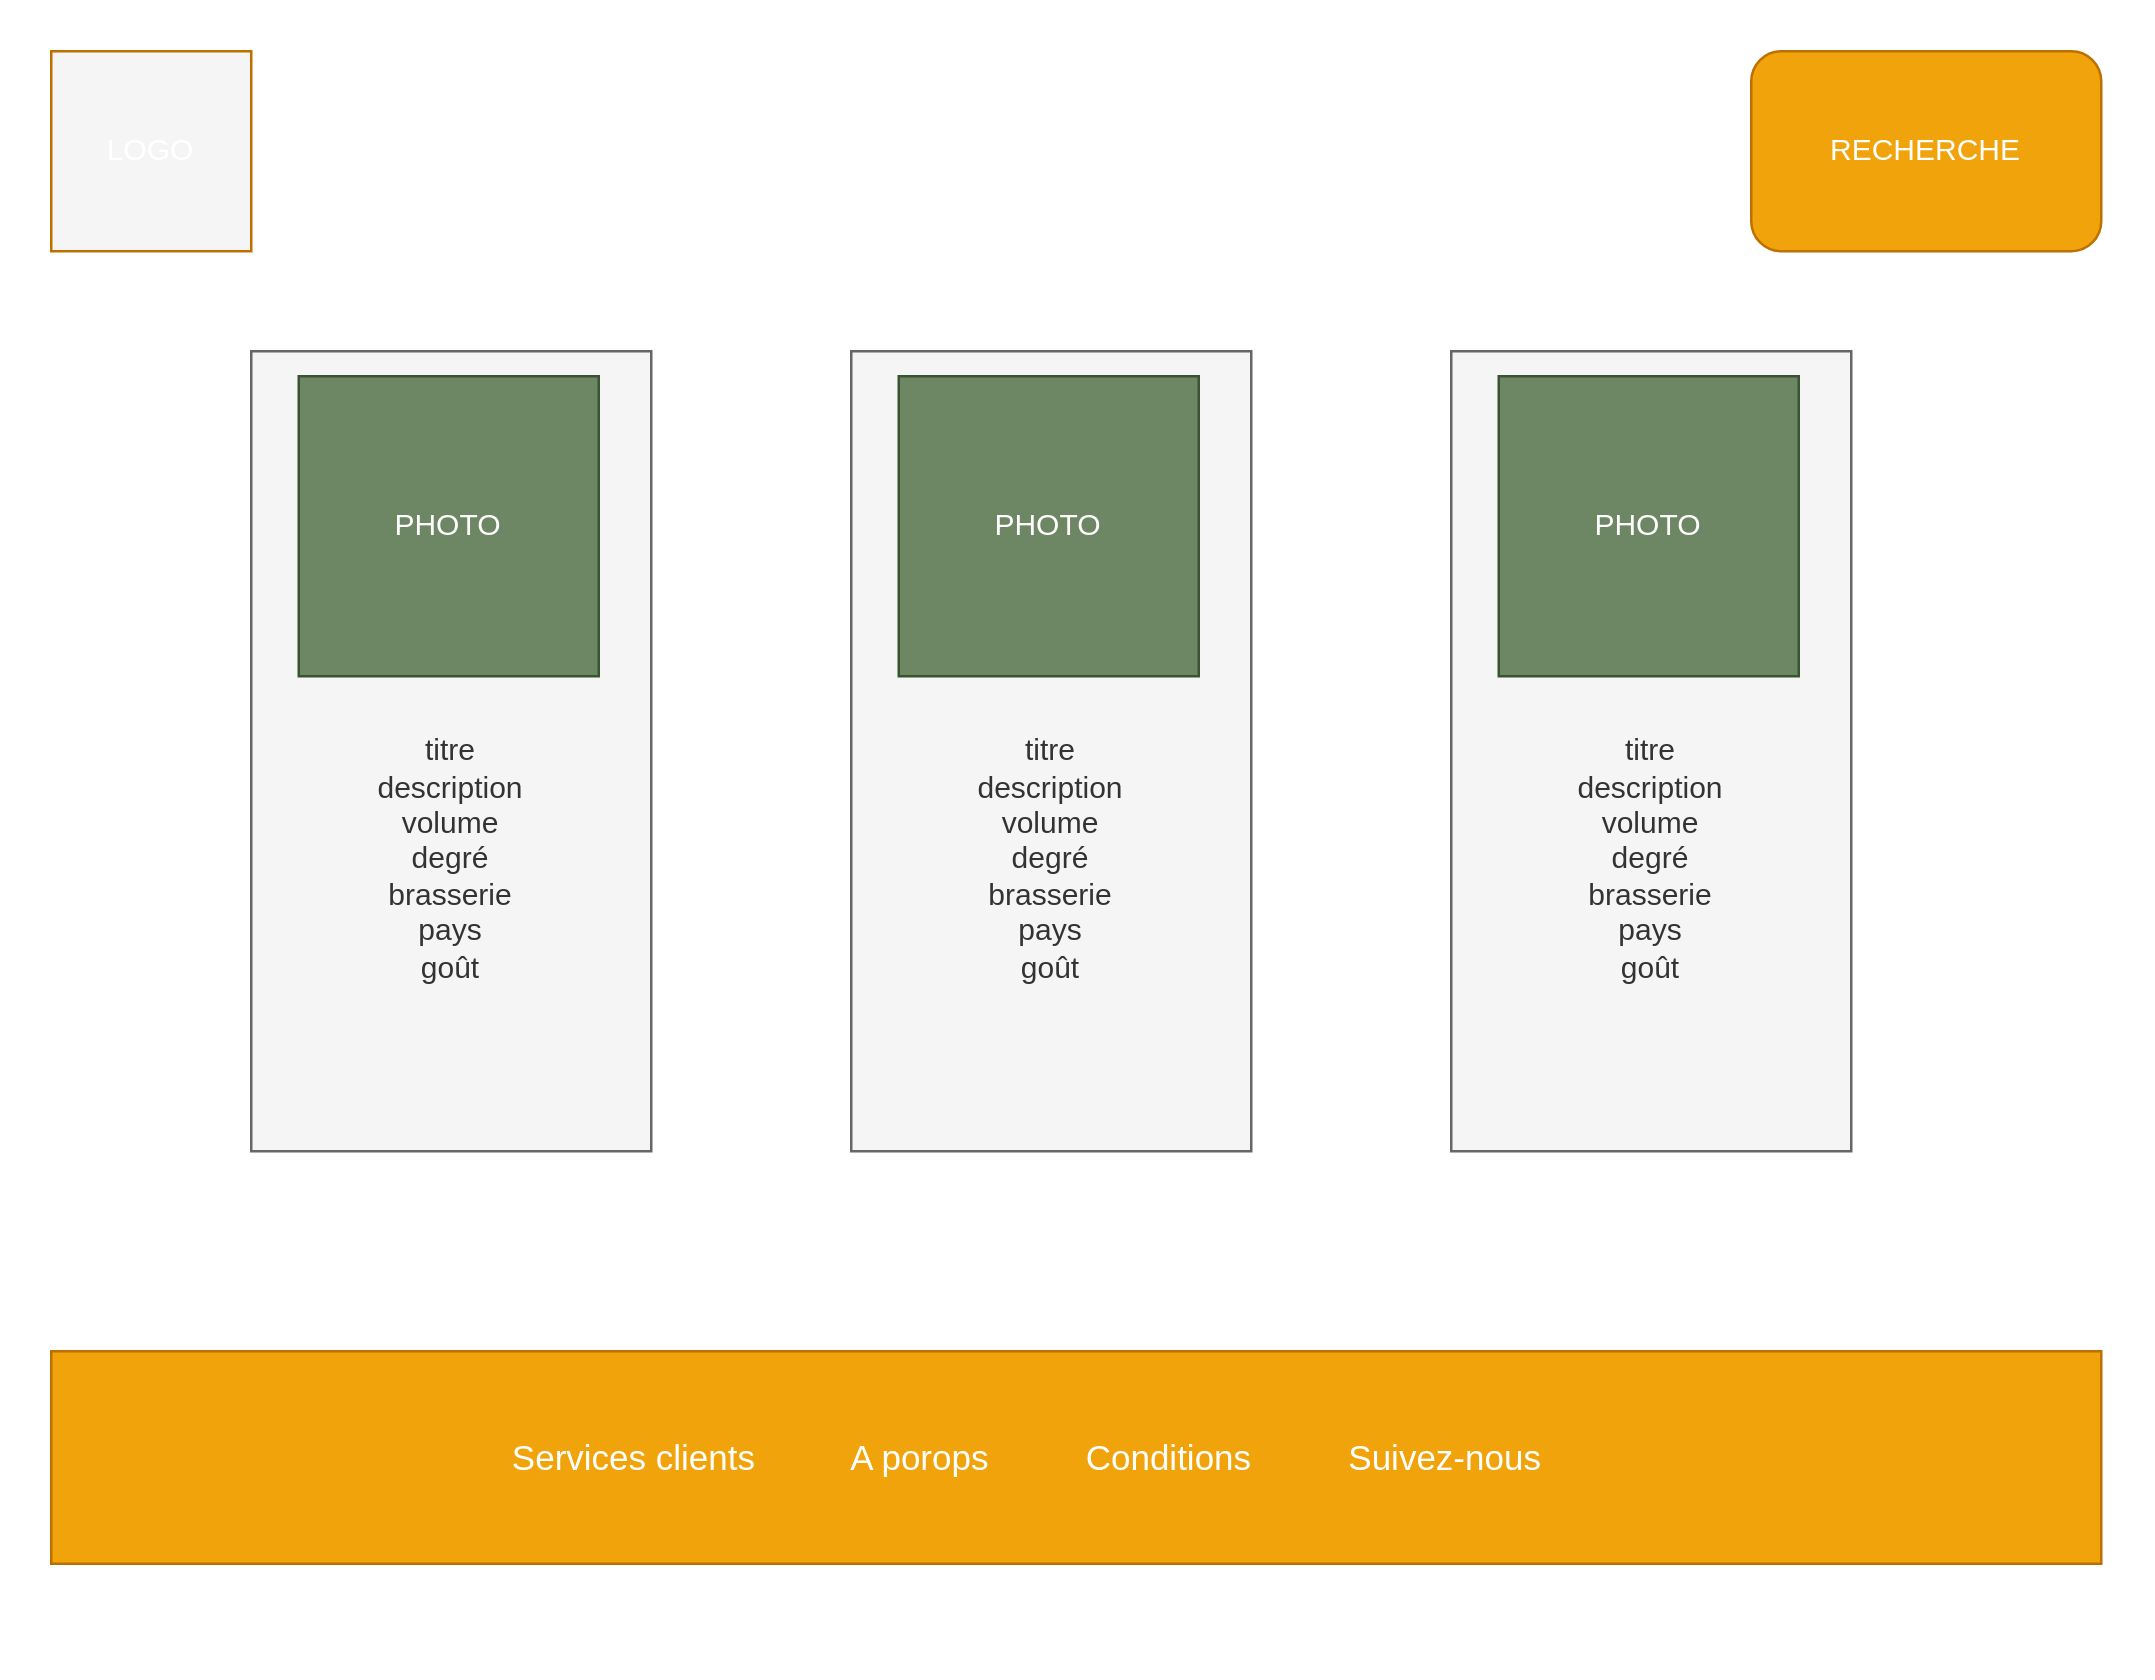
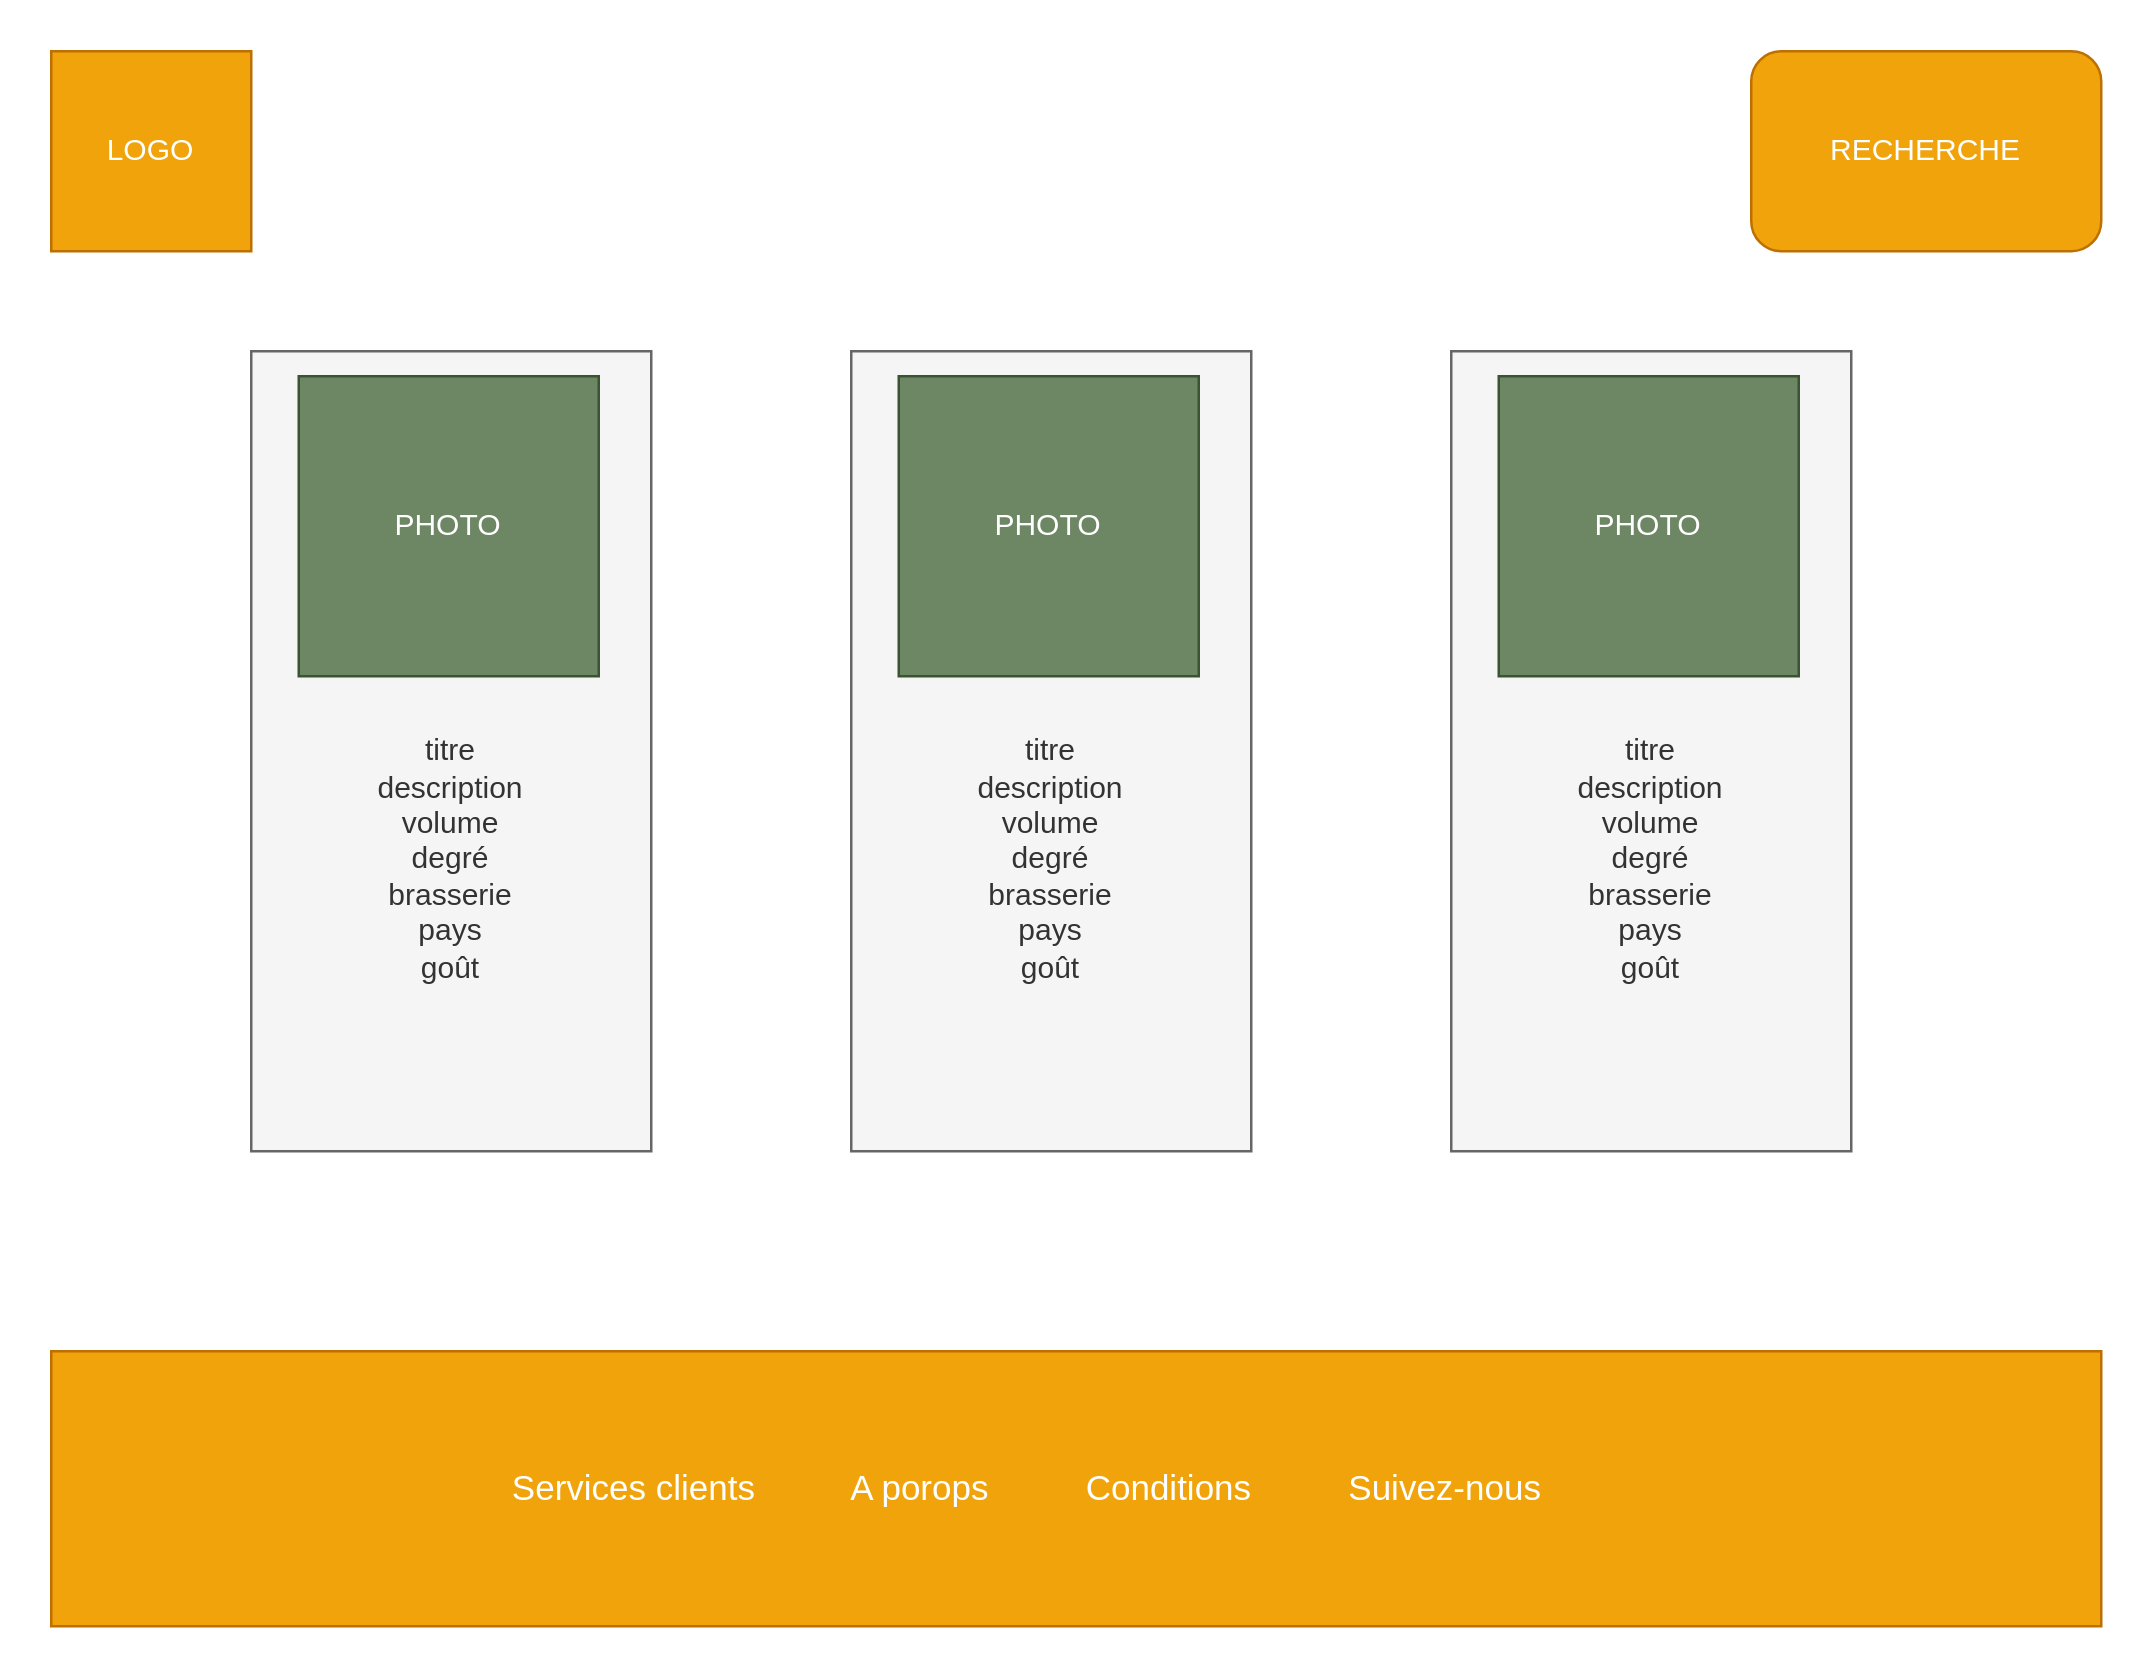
node "LOGO": fillcolor #f5f5f5 -> #f0a30a
node "Services clients A porops Conditions Suivez-nous": size 2050x213 -> 2050x275
